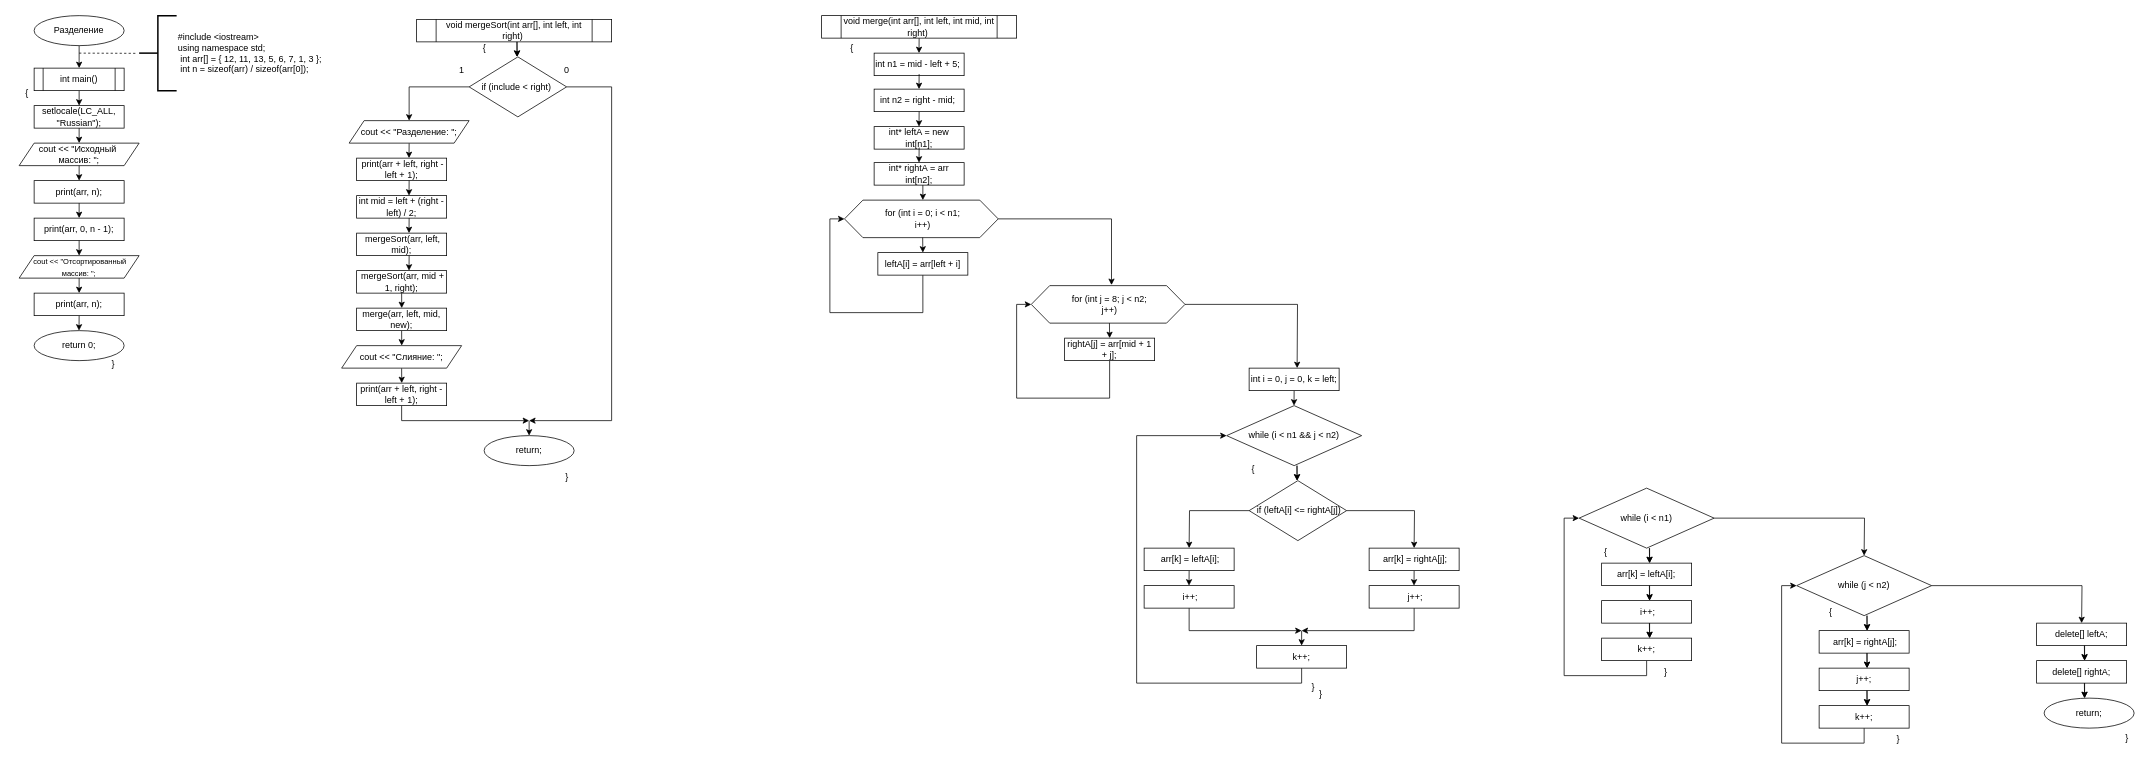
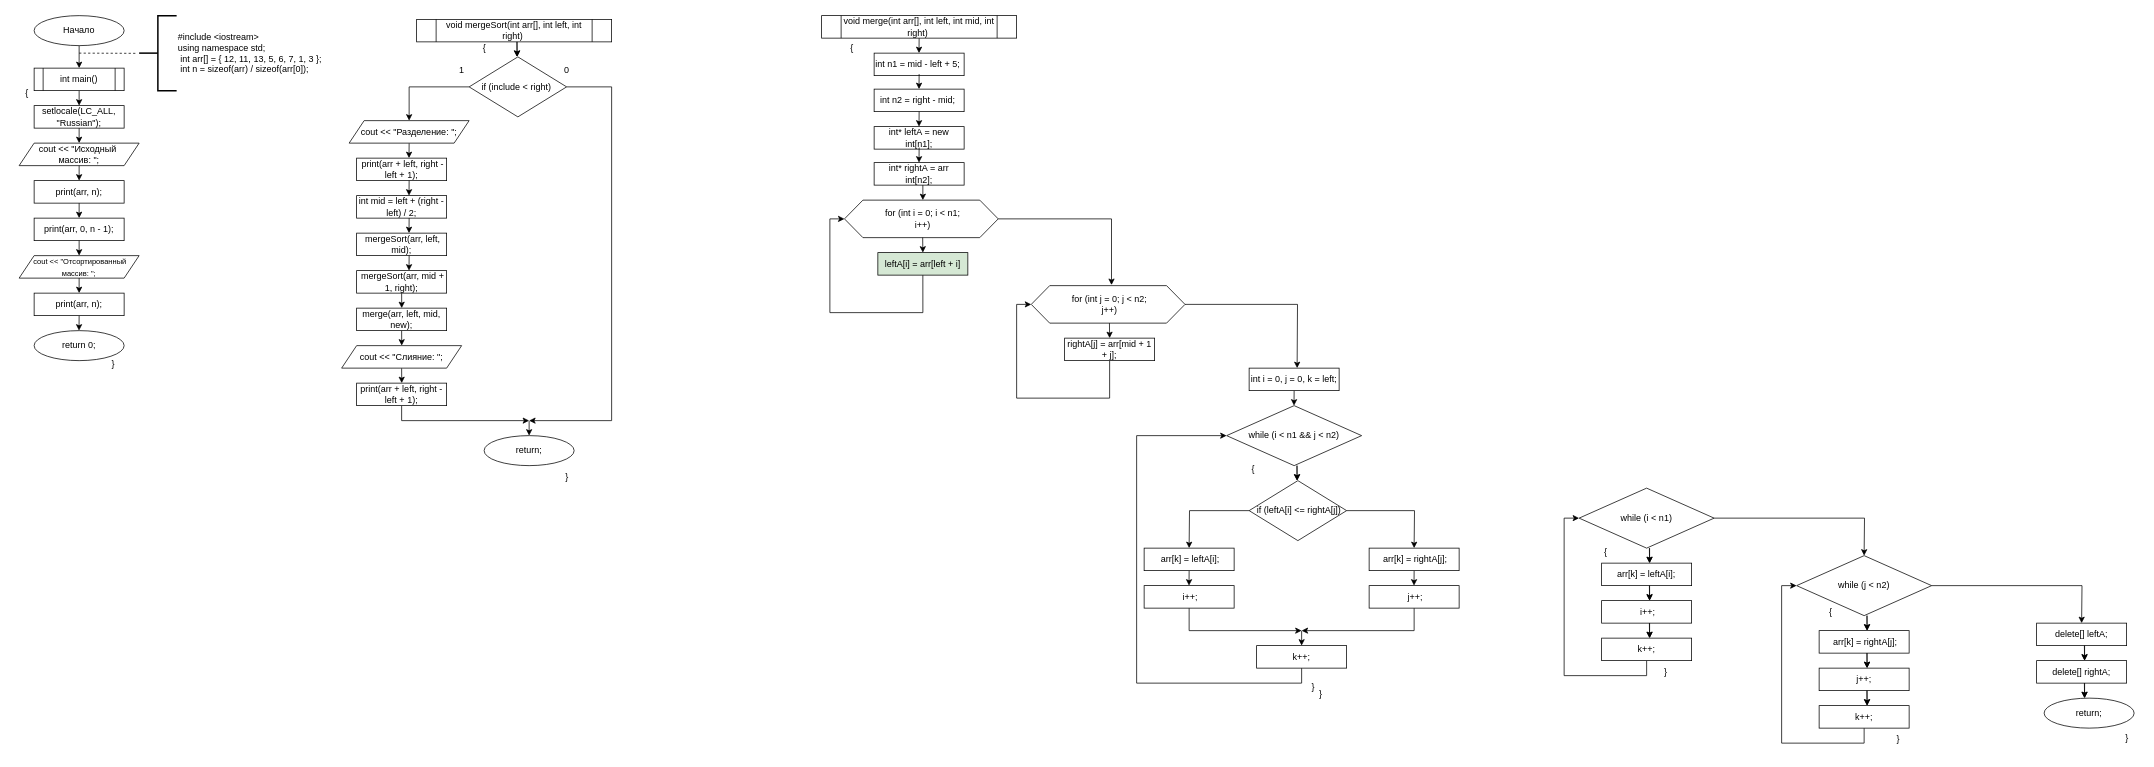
node "Разделение": label "Разделение" -> "Начало"
node "leftA[i] = arr[left + i]": fillcolor #ffffff -> #d5e8d4
node "for (int j = 8; j < n2; j++)": label "for (int j = 8; j < n2; j++)" -> "for (int j = 0; j < n2; j++)"
